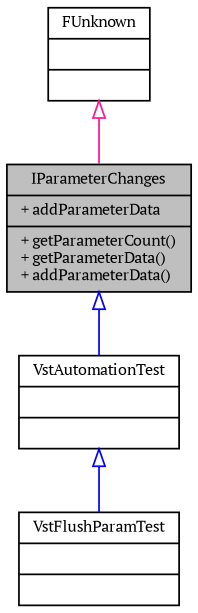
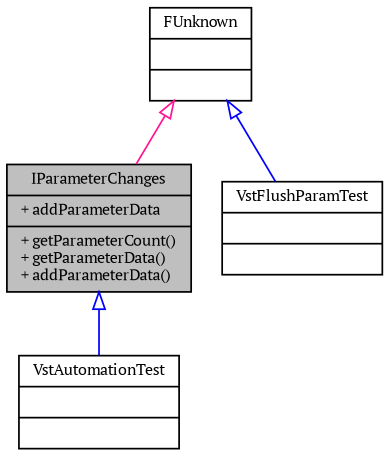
edge "VstFlushParamTest" -> "VstAutomationTest": now "VstFlushParamTest" -> "FUnknown"
